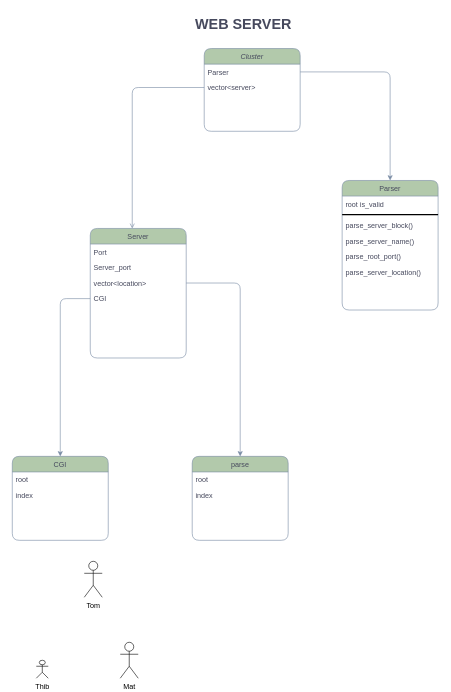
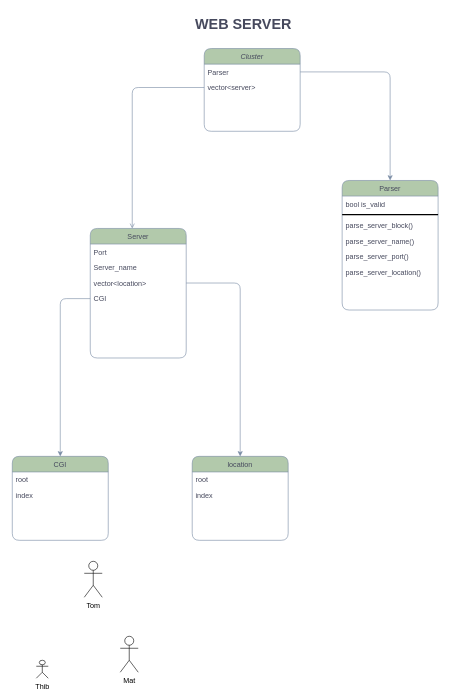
node "root is_valid": label "root is_valid" -> "bool is_valid"
node "parse_root_port()": label "parse_root_port()" -> "parse_server_port()"
node "Server_port": label "Server_port" -> "Server_name"
node "parse": label "parse" -> "location"
node "Mat": moved (129, 660) -> (129, 654)
